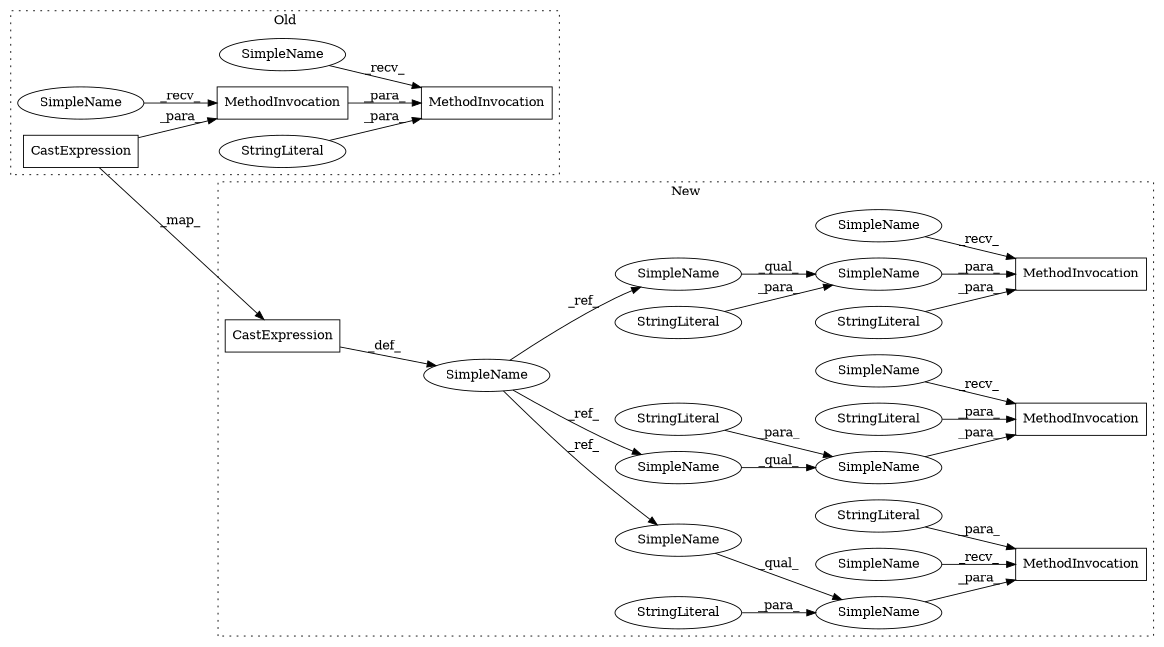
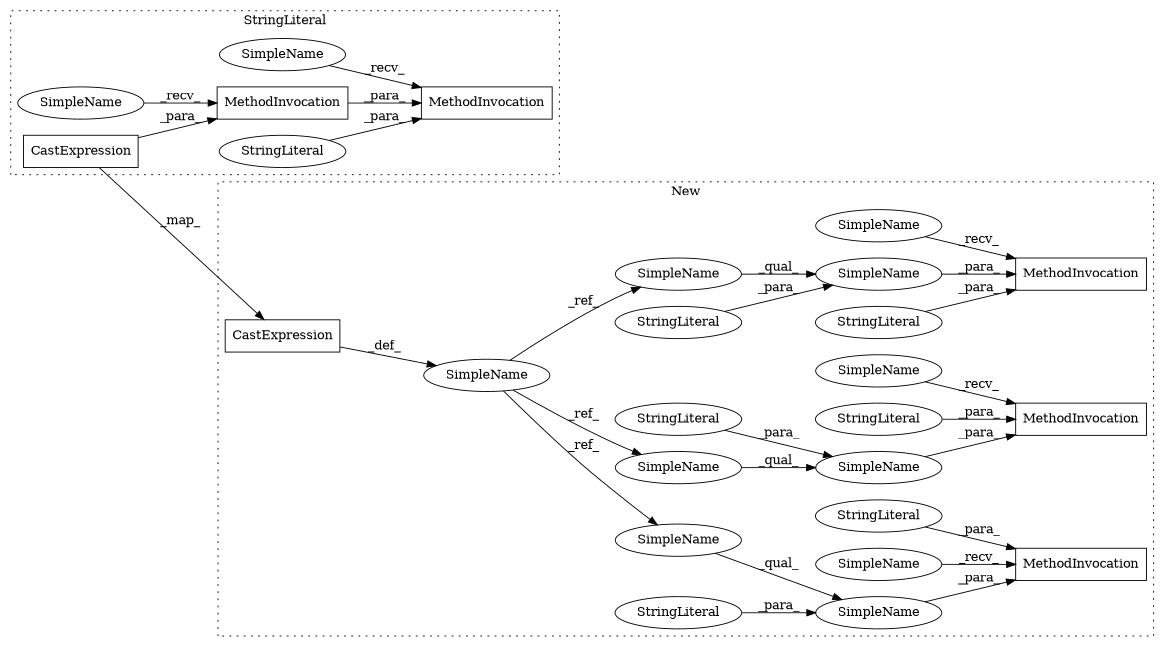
cluster "Old": label "Old" -> "StringLiteral"
